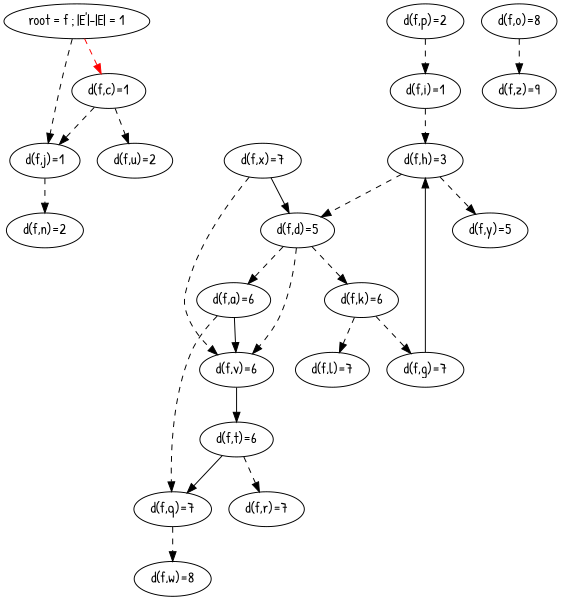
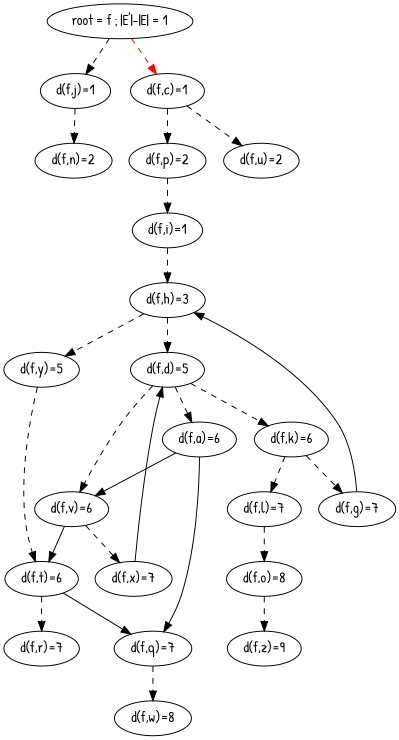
edge "d(f,c)=1" -> "d(f,j)=1": now "d(f,c)=1" -> "d(f,p)=2"
edge "d(f,x)=7" -> "d(f,v)=6": reversed
edge "d(f,a)=6" -> "d(f,q)=7": style dashed -> solid
edge "d(f,y)=5" -> "d(f,t)=6": added
edge "d(f,l)=7" -> "d(f,o)=8": added
